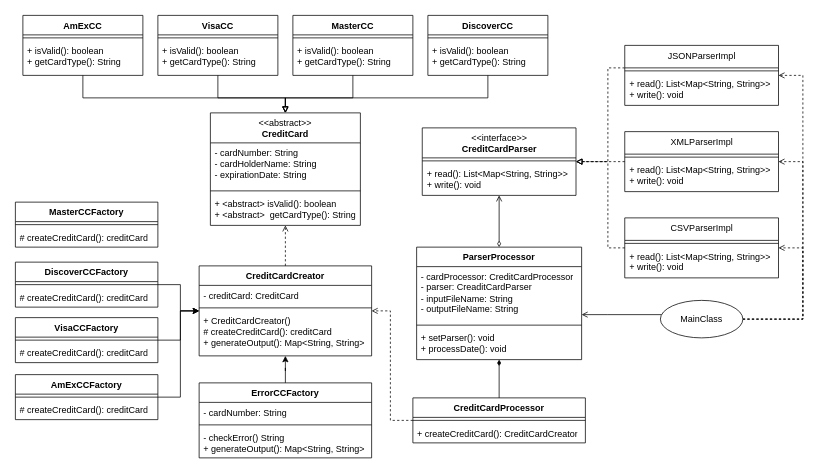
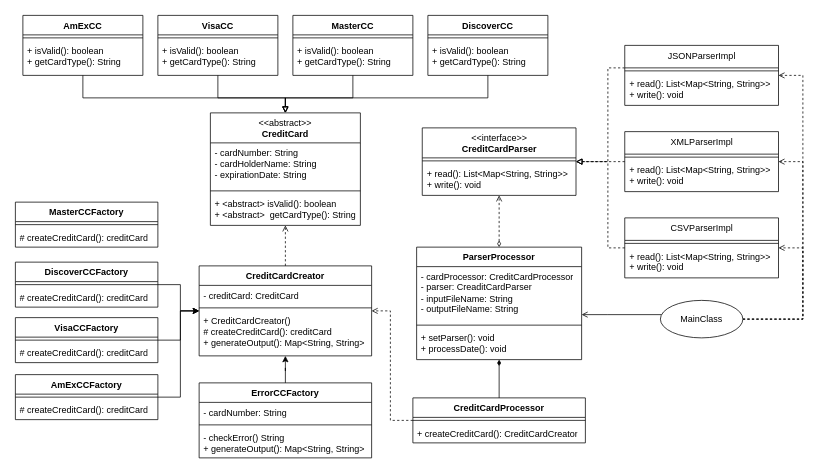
edge "<<interface>> CreditCardParser" -- "ParserProcessor": style solid -> dashed
